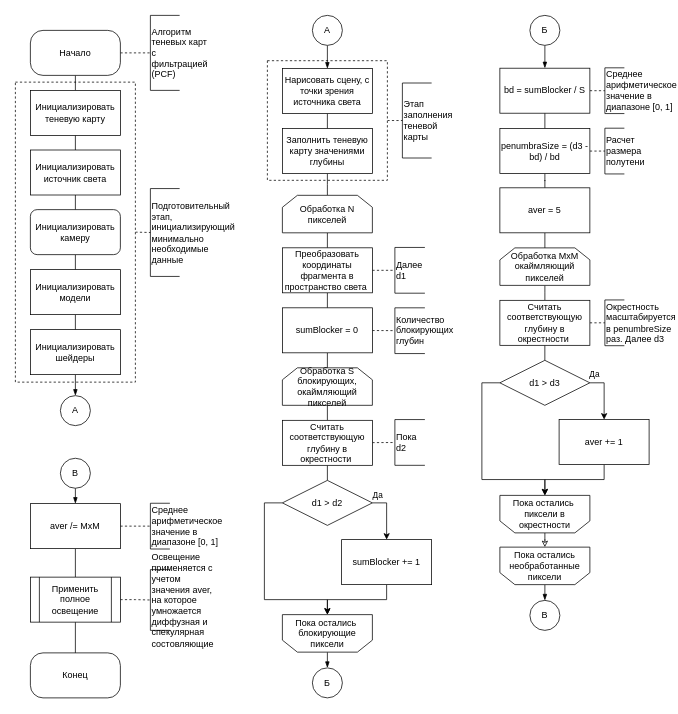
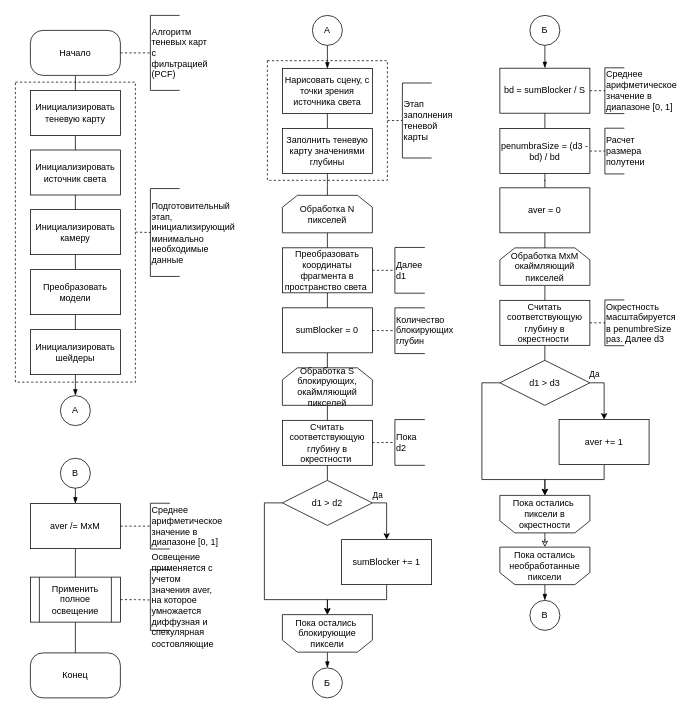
node "aver = 5": label "aver = 5" -> "aver = 0"
node "Инициализировать камеру": shape rounded rectangle -> rectangle
node "Инициализировать модели": label "Инициализировать модели" -> "Преобразовать модели"
